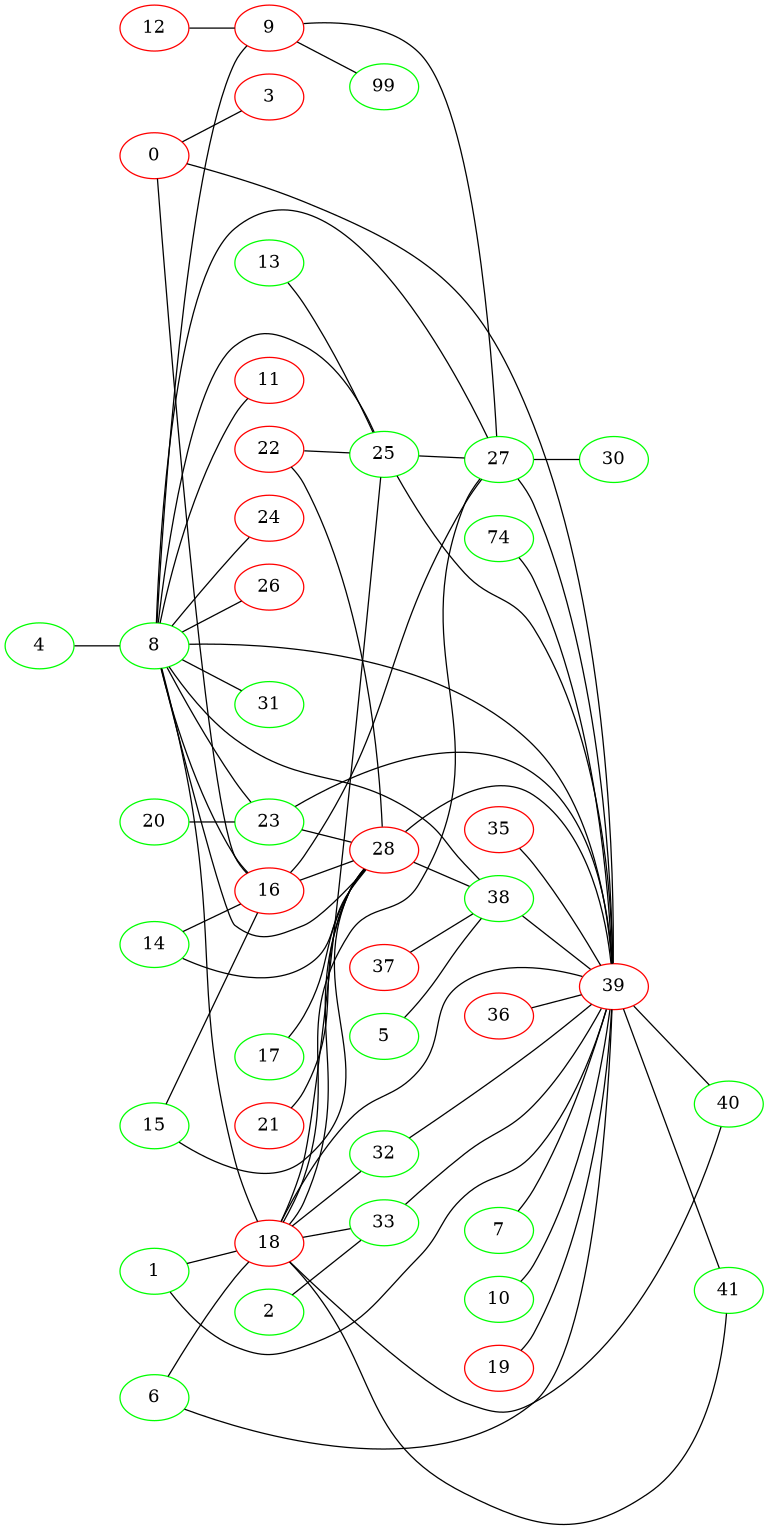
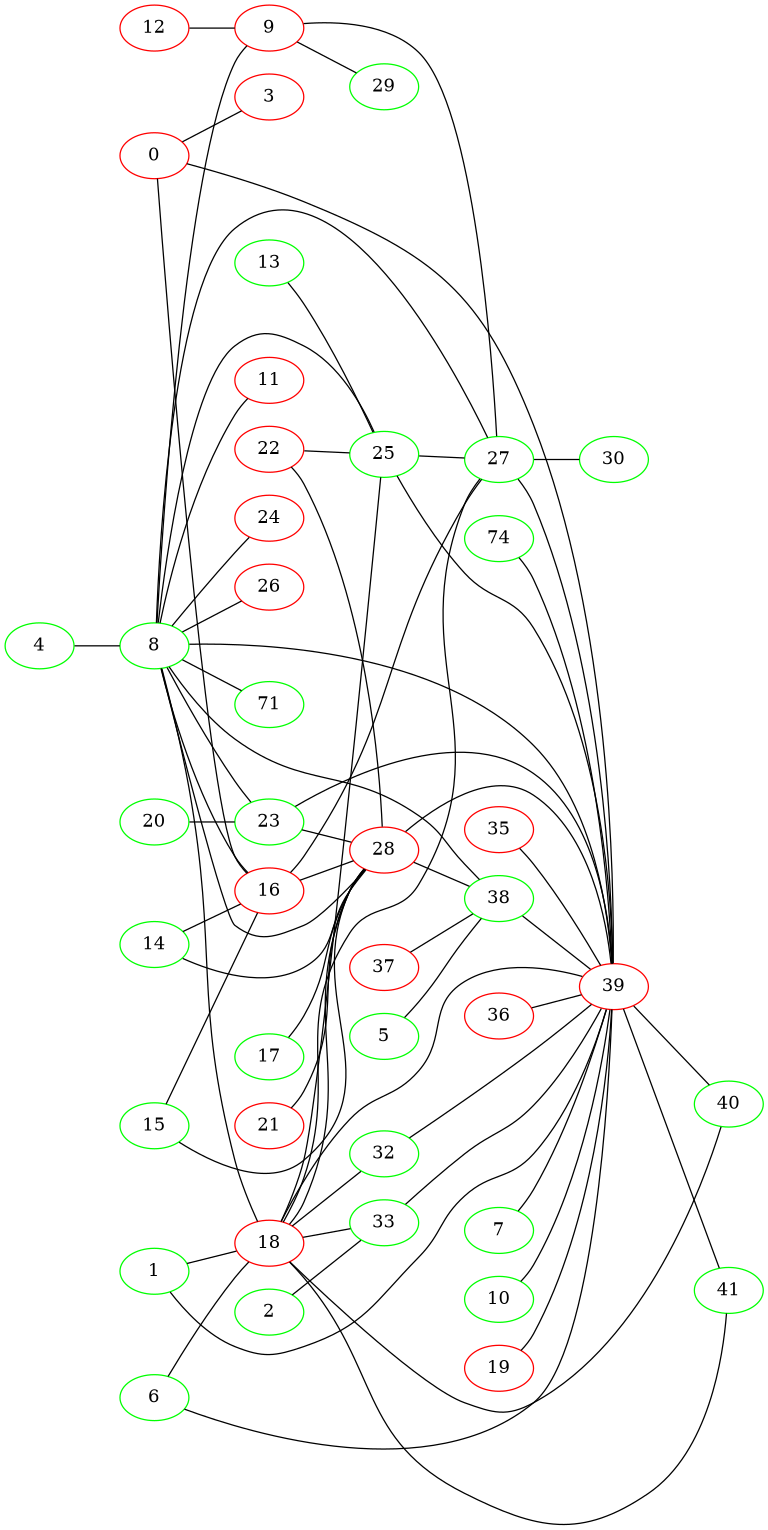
node "99": label "99" -> "29"
node "31": label "31" -> "71"
